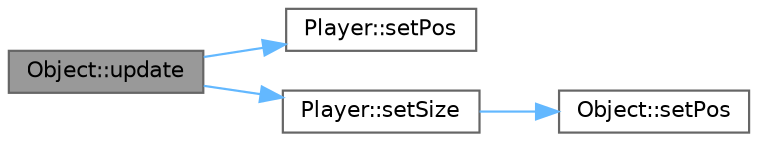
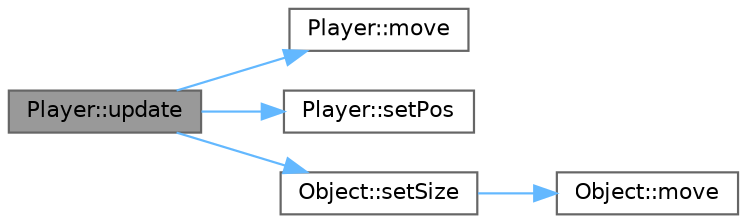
node "Player::move": added
node "Object::update": label "Object::update" -> "Player::update"
node "Player::setSize": label "Player::setSize" -> "Object::setSize"
node "Object::setPos": label "Object::setPos" -> "Object::move"
